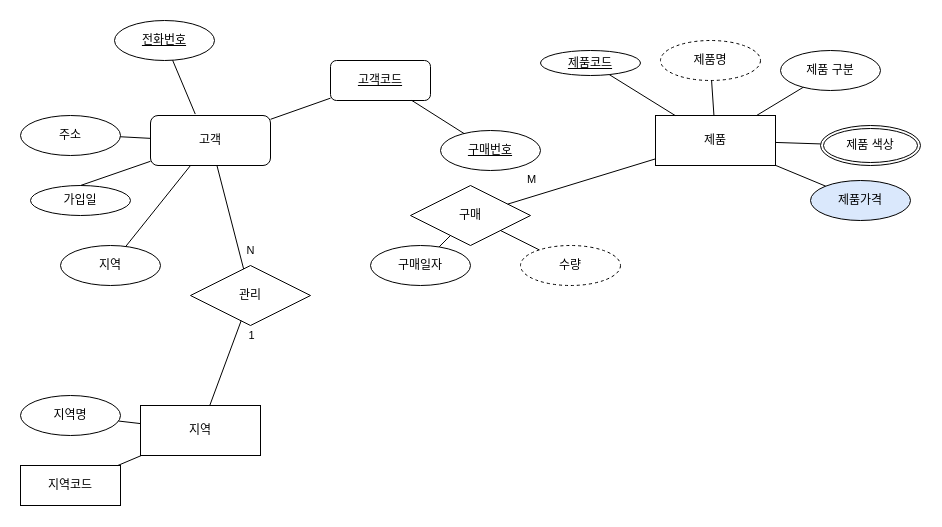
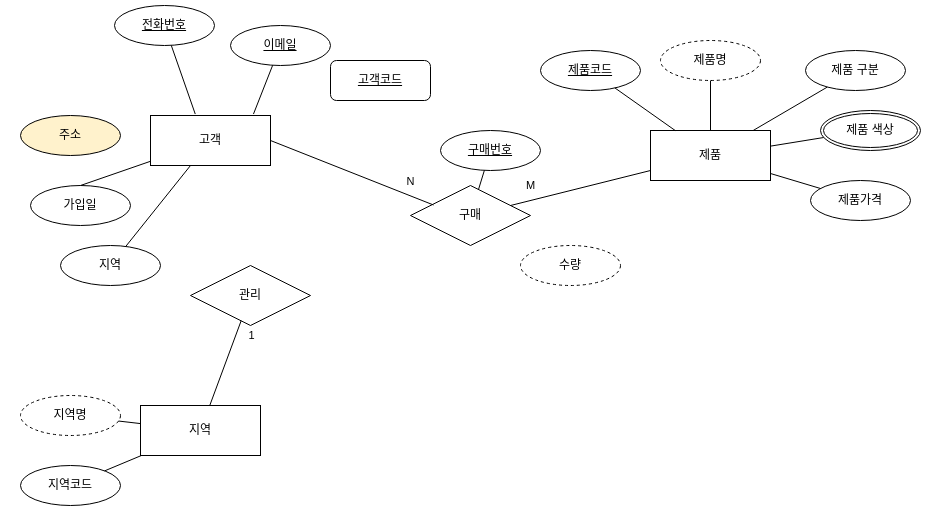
node "전화번호": moved (165, 41) -> (165, 26)
node "이메일": added
node "제품코드": size 100x25 -> 100x40
node "제품 구분": moved (831, 71) -> (856, 71)
edge "이메일" -- "고객": added
edge "고객코드" -- "고객": removed
edge "고객코드" -- "구매번호": now "구매" -- "구매번호"
node "주소": fillcolor #ffffff -> #fff2cc
edge "주소" -- "고객": removed
node "고객": shape rounded rectangle -> rectangle
node "제품": moved (716, 141) -> (711, 156)
node "제품 색상": moved (871, 146) -> (871, 131)
edge "고객" -- "구매": added, label "N"
node "가입일": size 100x30 -> 100x40
node "제품가격": fillcolor #dae8fc -> #ffffff
edge "고객" -- "관리": removed, label "N"
edge "구매" -- "수량": removed
edge "구매" -- "구매일자": removed
node "구매일자": removed
node "지역명": style solid -> dashed
node "지역코드": shape rectangle -> ellipse
